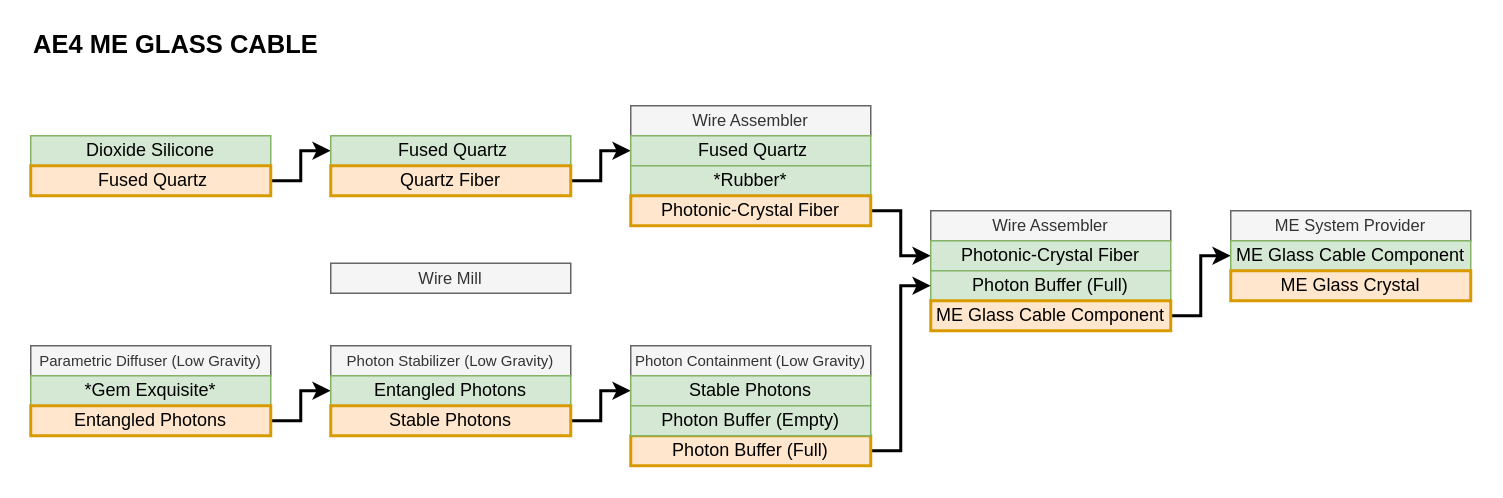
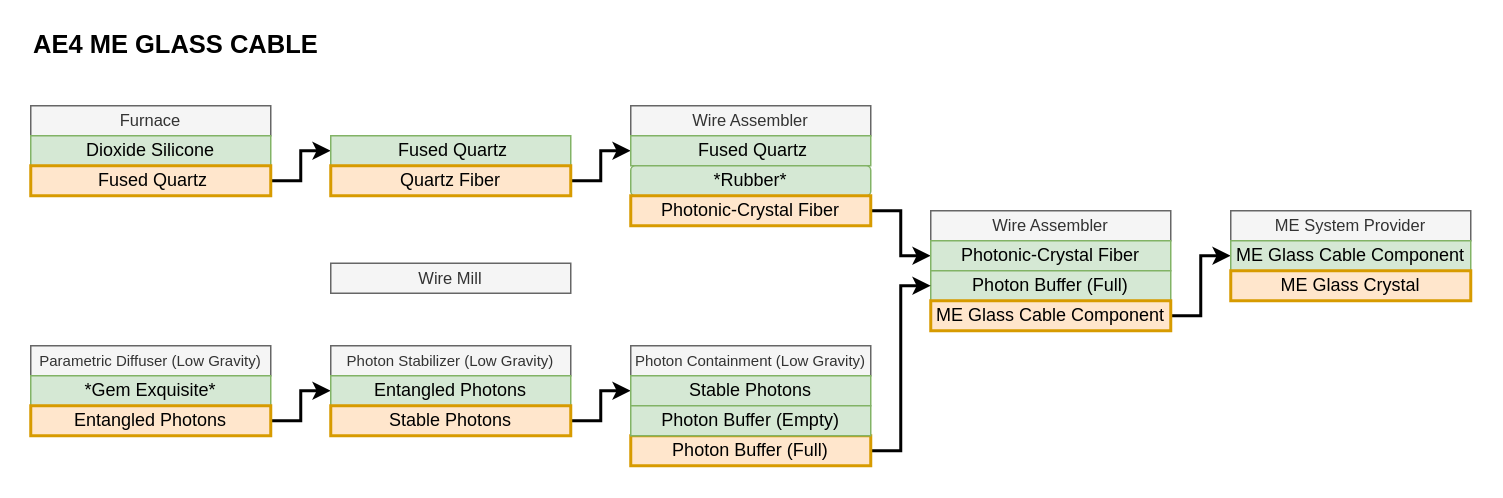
node "Furnace": added
node "*Rubber*": shape rectangle -> rounded rectangle
